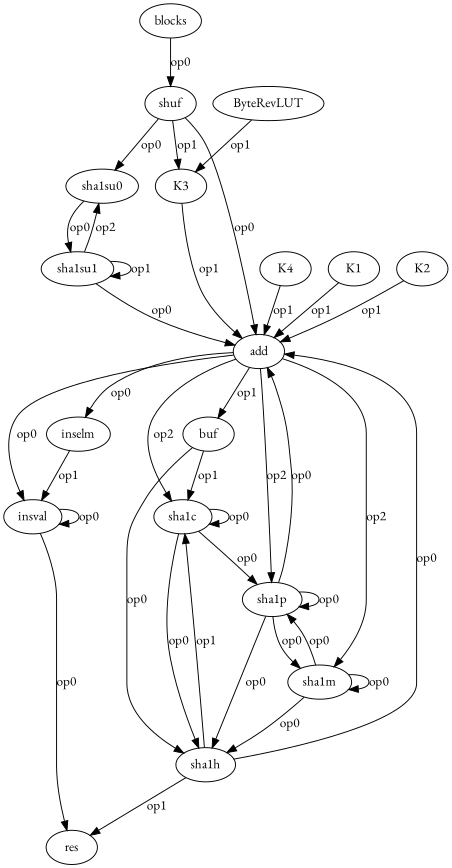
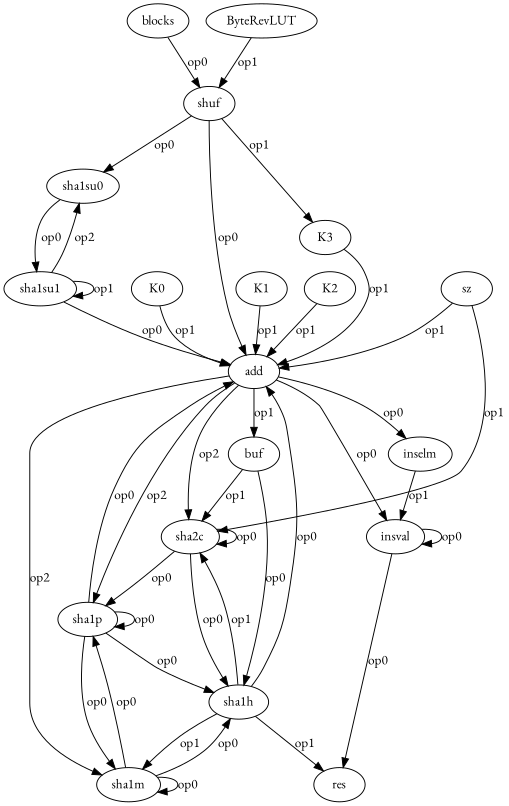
edge "ByteRevLUT" -> "K3": now "ByteRevLUT" -> "shuf"
node "K4": label "K4" -> "K0"
node "sz": added
node "sha1c": label "sha1c" -> "sha2c"
edge "sha1h" -> "sha1m": added, label "op1"
